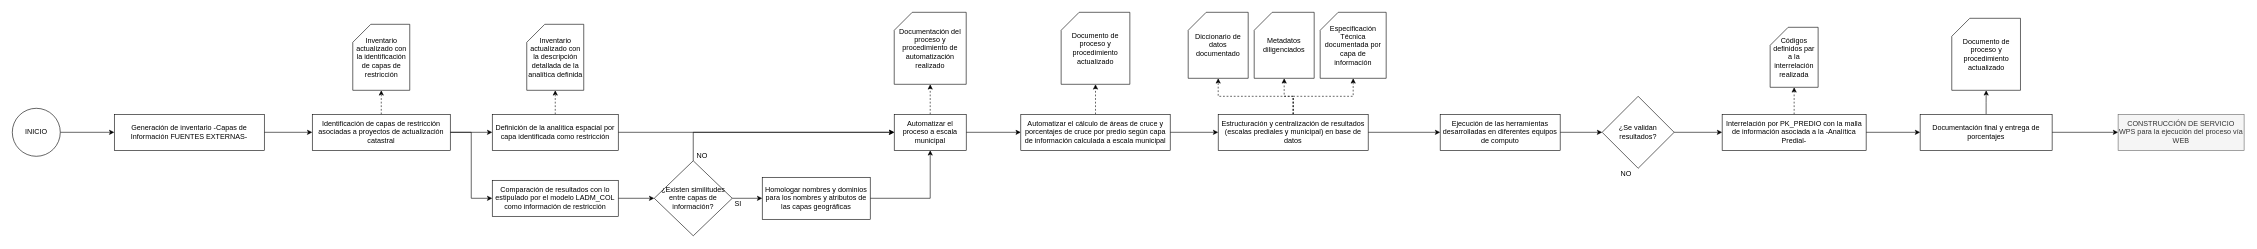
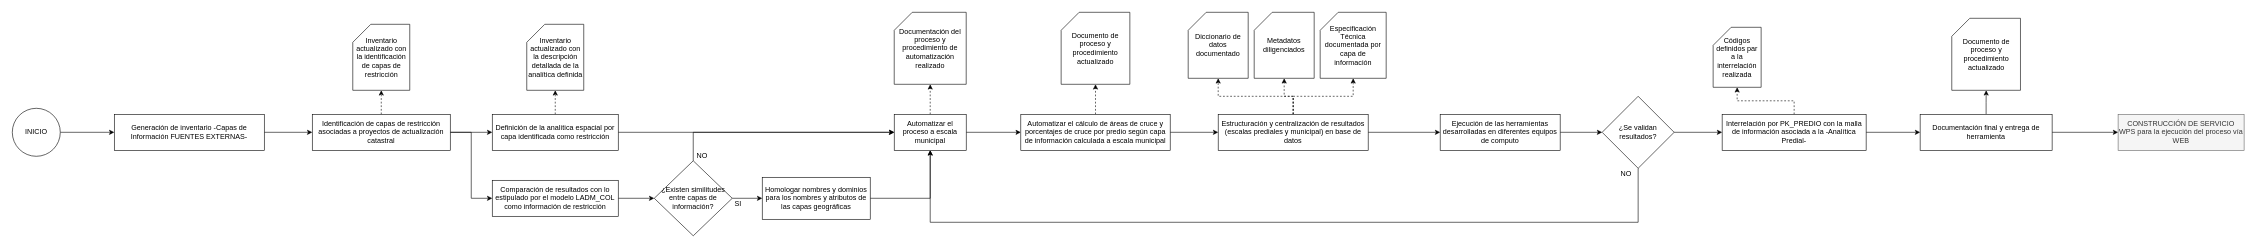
node "Códigos definidos par a la interrelación realizada": moved (1794, 57) -> (1737, 57)
node "Documentación final y entrega de porcentajes": label "Documentación final y entrega de porcentajes" -> "Documentación final y entrega de herramienta"
edge "¿Se validan resultados?" -> "Automatizar el proceso a escala municipal": added
